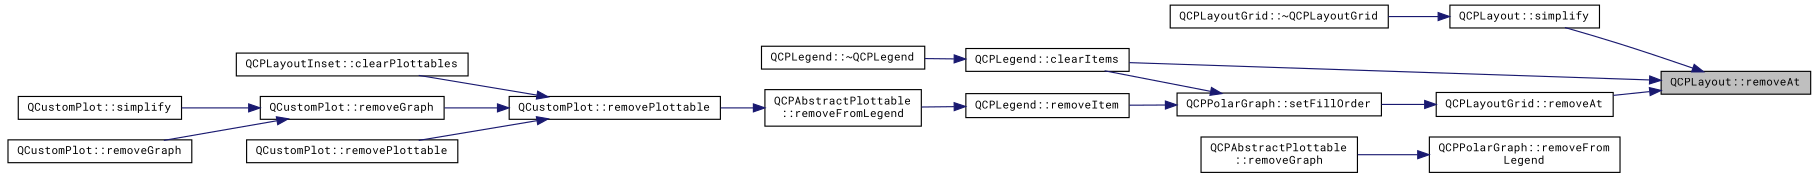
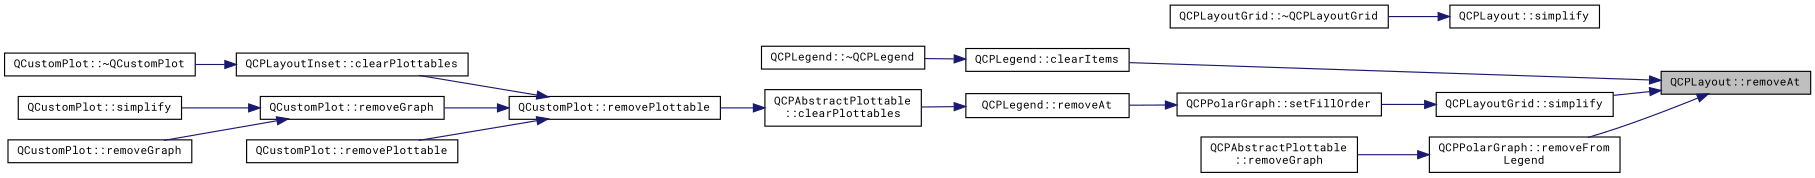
edge "QCPLayout::simplify" -> "QCPLayout::removeAt": now "QCPPolarGraph::removeFrom Legend" -> "QCPLayout::removeAt"
node "QCustomPlot::~QCustomPlot": added
edge "QCPLegend::clearItems" -> "QCPPolarGraph::setFillOrder": removed
node "QCPLayoutGrid::removeAt": label "QCPLayoutGrid::removeAt" -> "QCPLayoutGrid::simplify"
node "QCPLegend::removeItem": label "QCPLegend::removeItem" -> "QCPLegend::removeAt"
node "QCPAbstractPlottable ::removeFromLegend": label "QCPAbstractPlottable ::removeFromLegend" -> "QCPAbstractPlottable ::clearPlottables"
